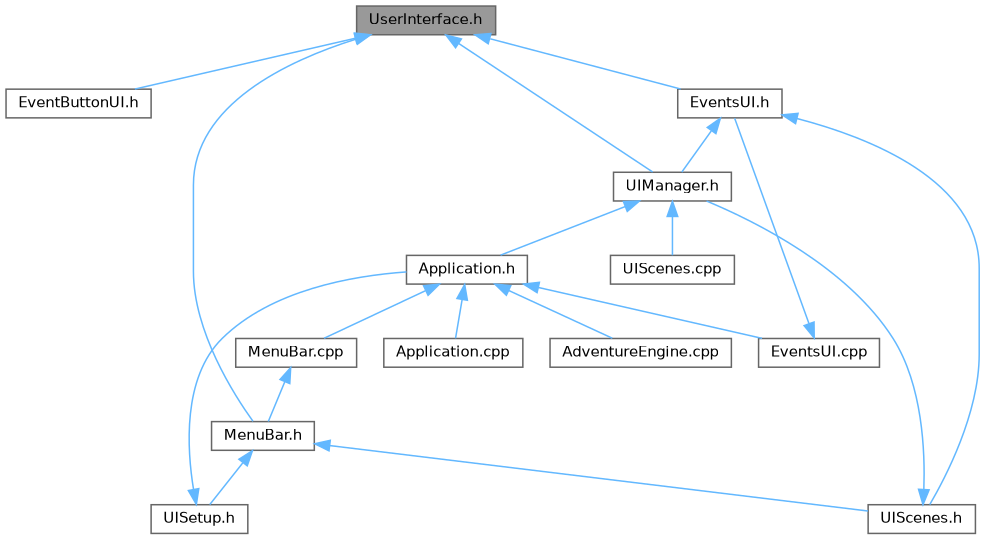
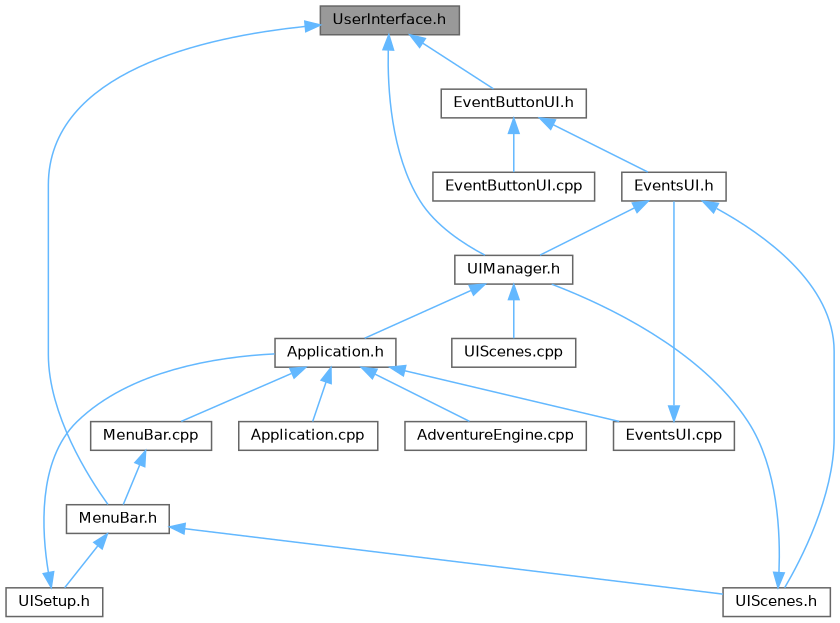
edge "EventsUI.h" -> "UserInterface.h": now "EventsUI.h" -> "EventButtonUI.h"
node "EventButtonUI.cpp": added
